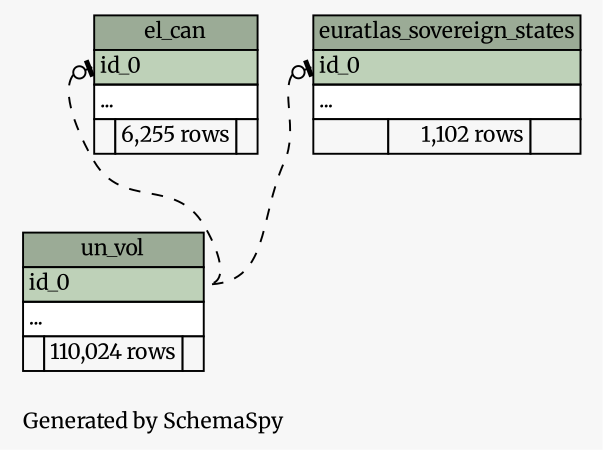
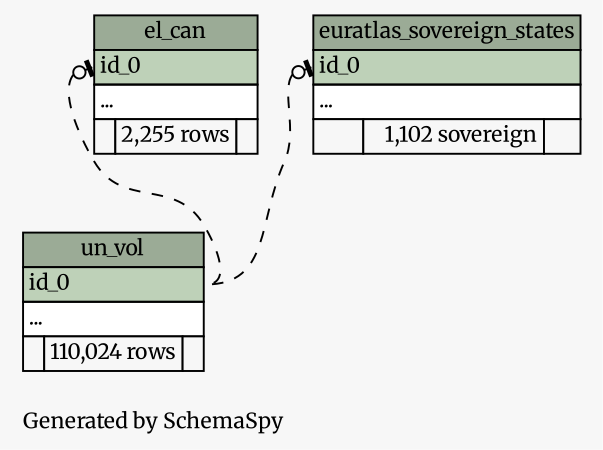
node "el_can": text "6,255 rows" -> "2,255 rows"
node "euratlas_sovereign_states": text "1,102 rows" -> "1,102 sovereign"
